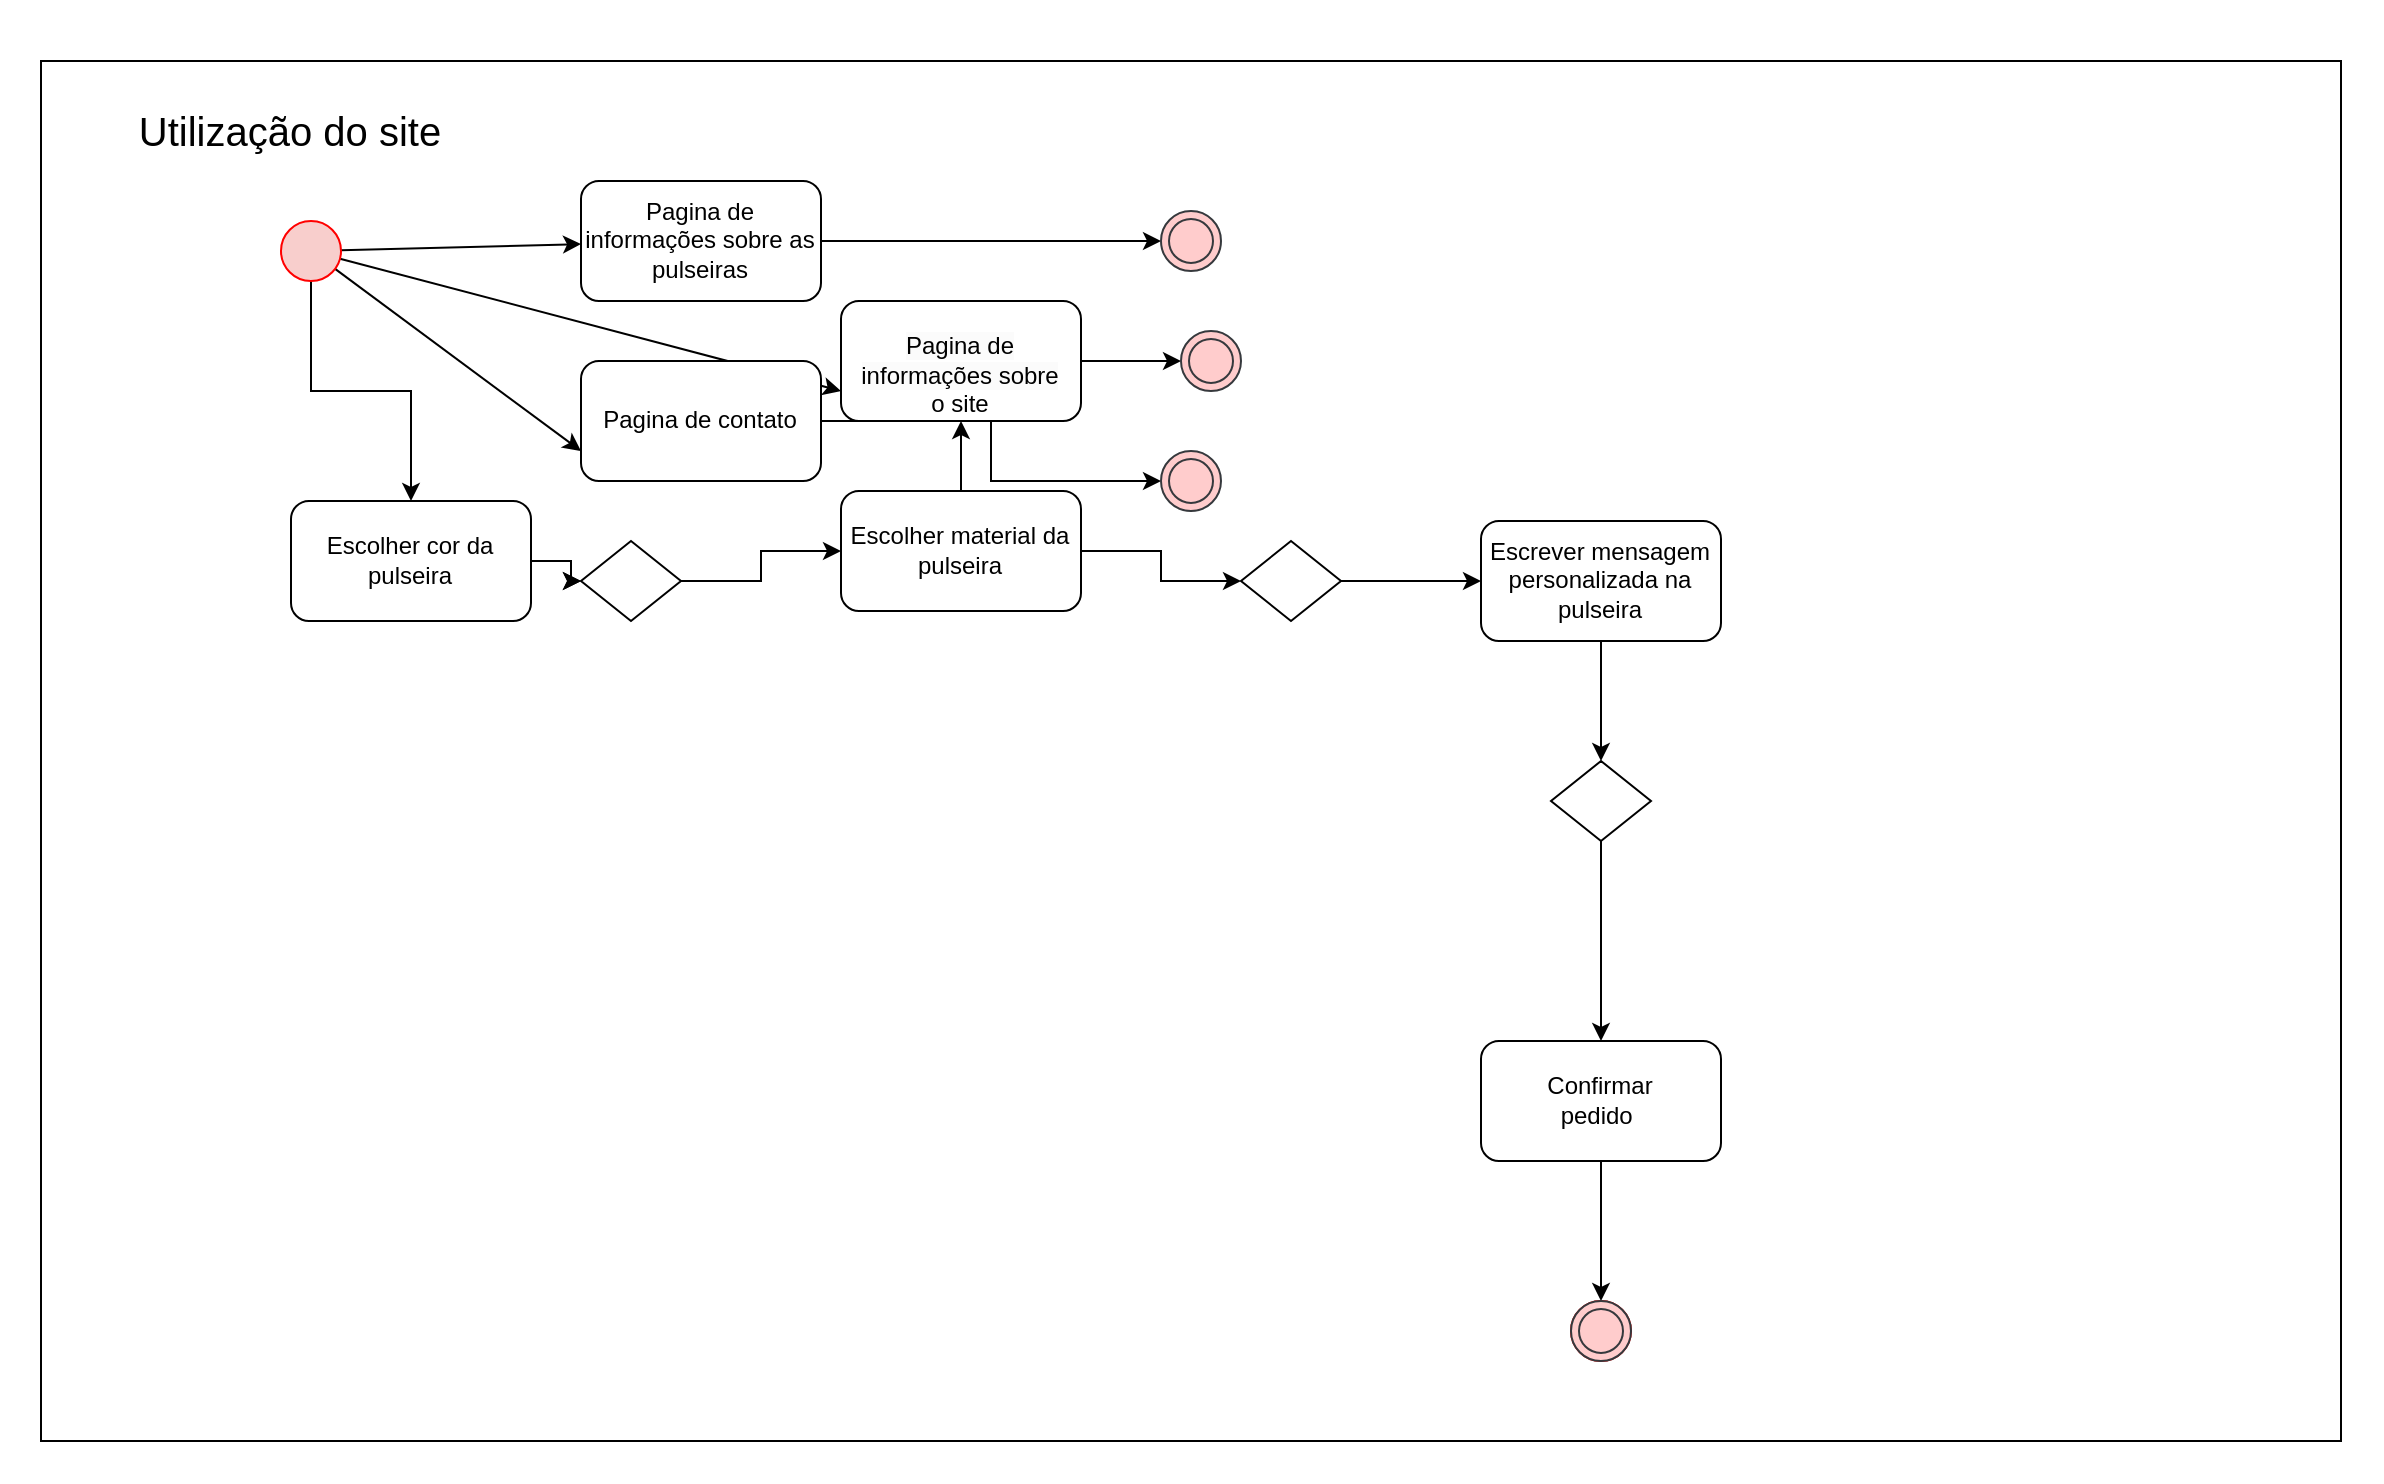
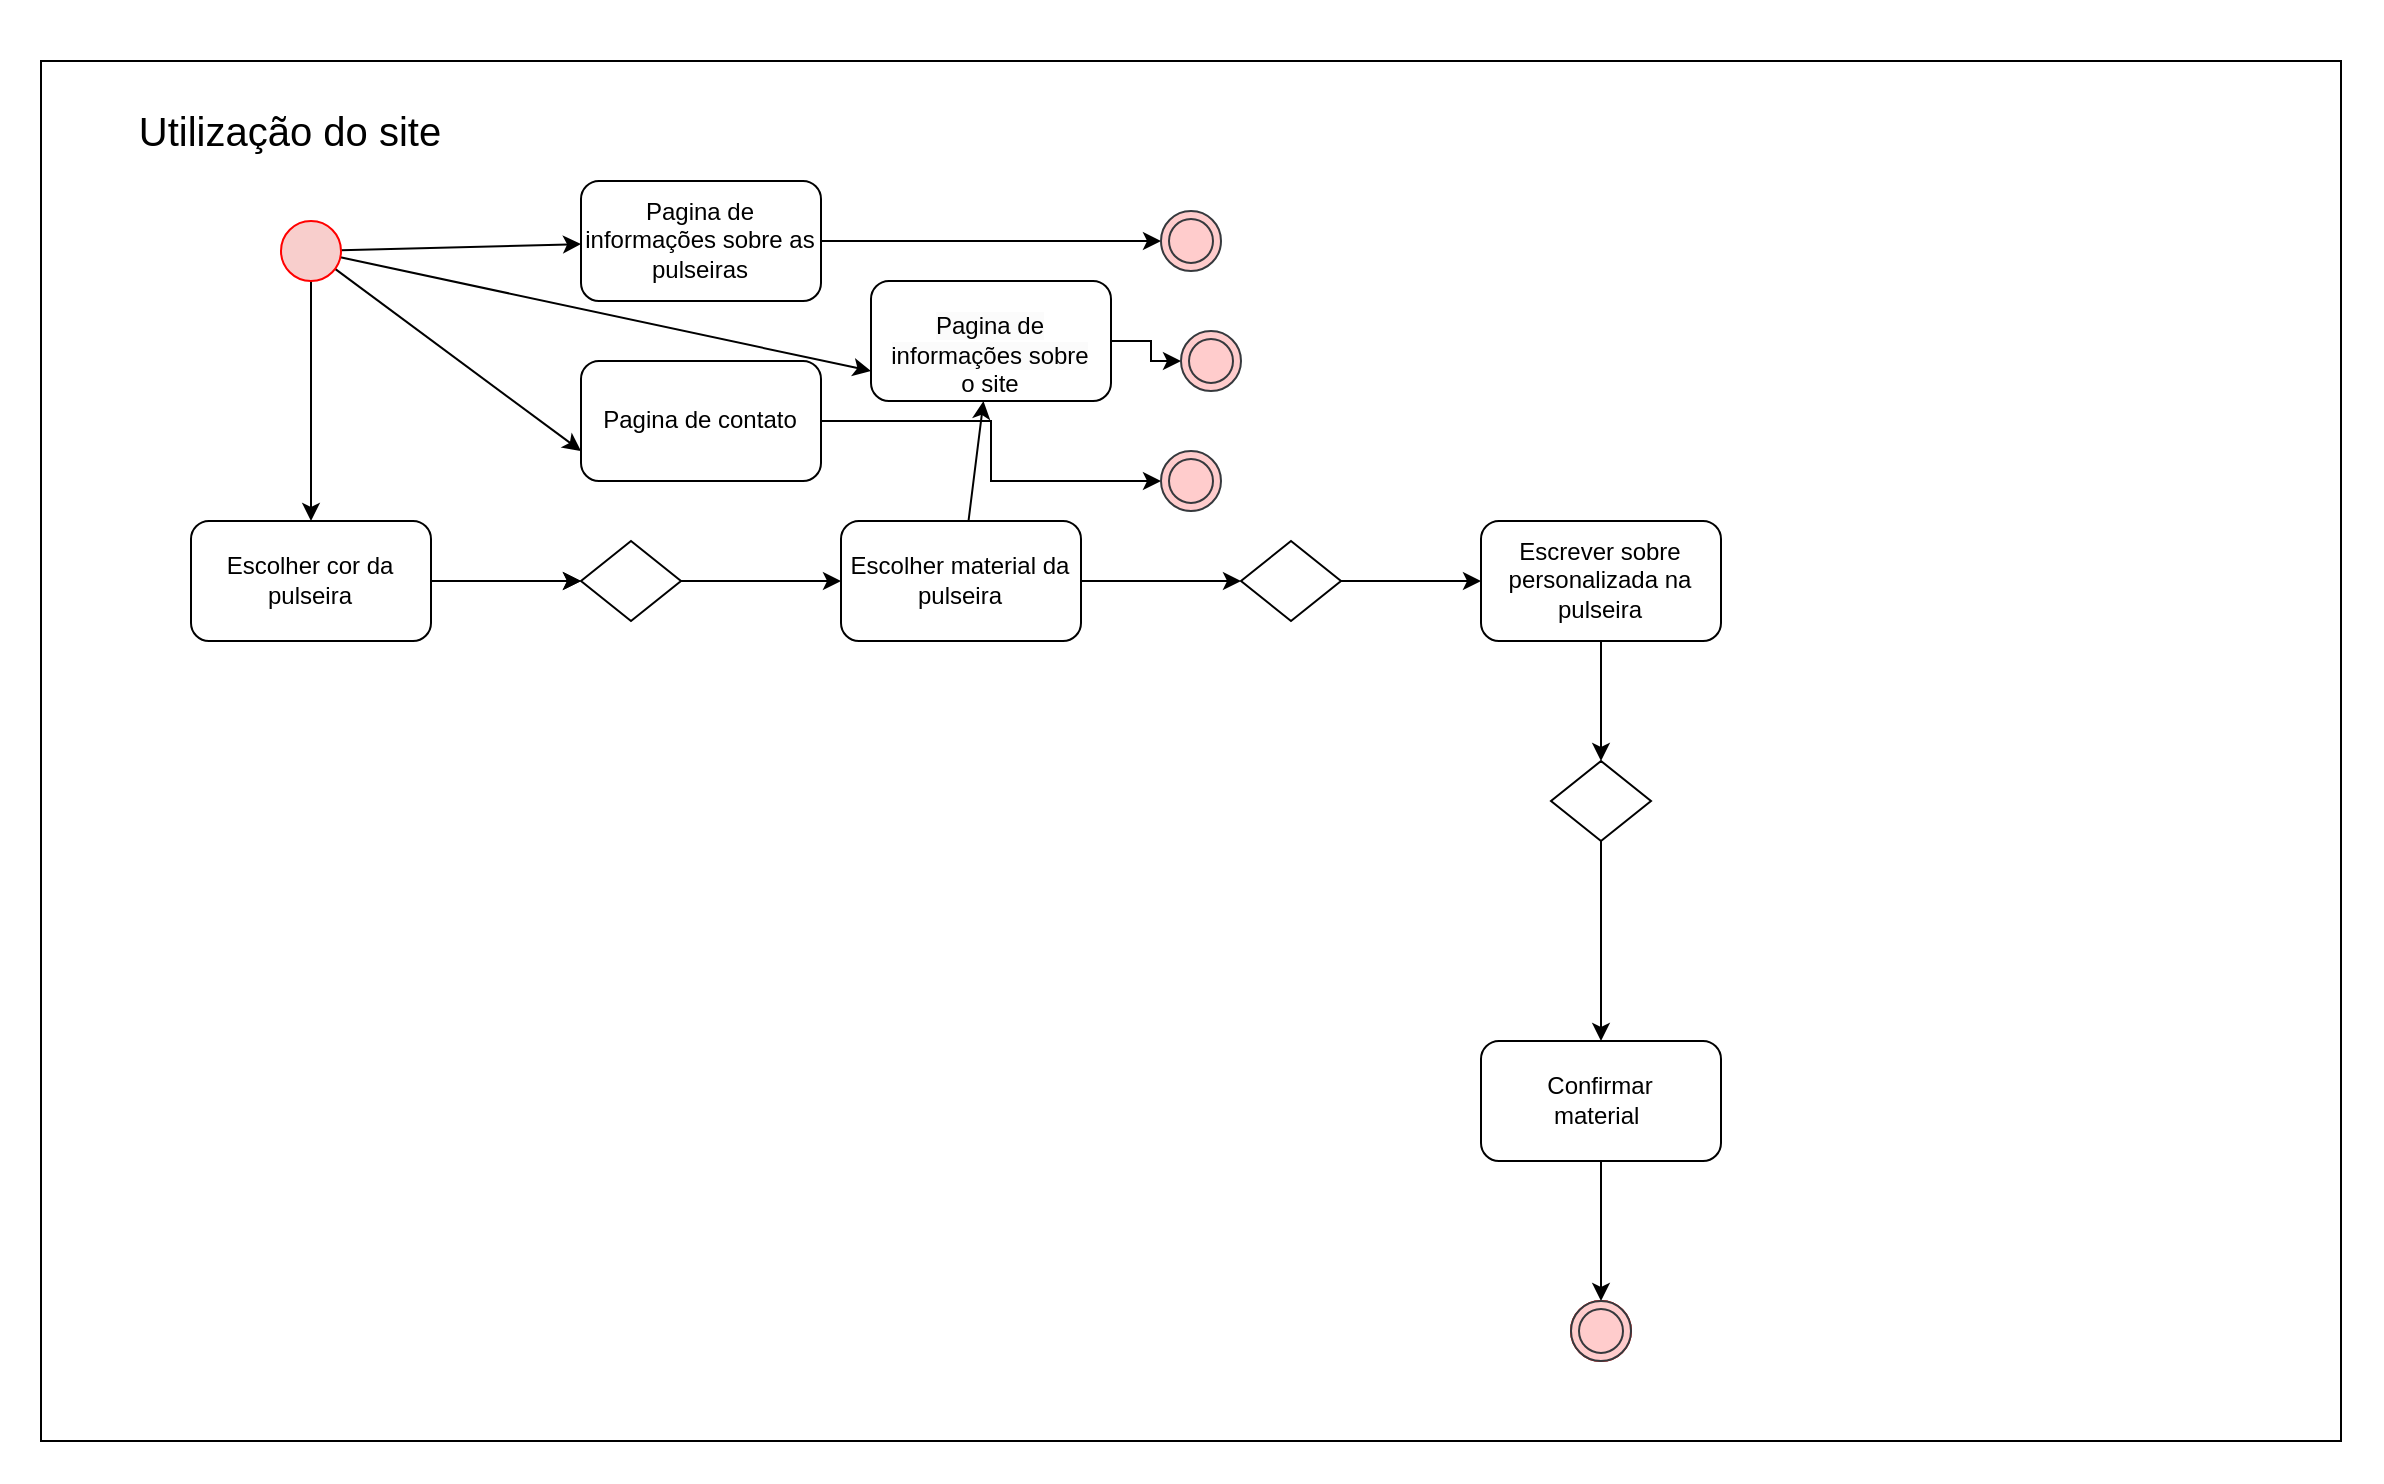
node "Pagina de informações sobre o site": moved (961, 361) -> (991, 341)
node "Escolher material da pulseira": moved (961, 551) -> (961, 581)
node "Escolher cor da pulseira": moved (411, 561) -> (311, 581)
node "Escrever mensagem personalizada na pulseira": label "Escrever mensagem personalizada na pulseira" -> "Escrever sobre personalizada na pulseira"
node "Confirmar pedido": label "Confirmar pedido" -> "Confirmar material"
